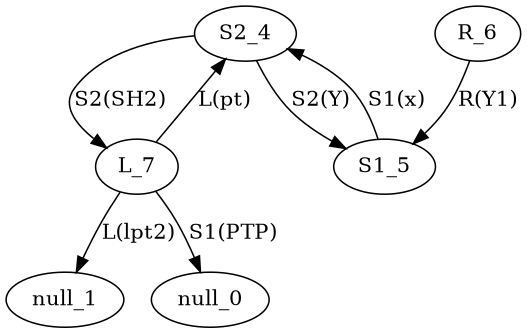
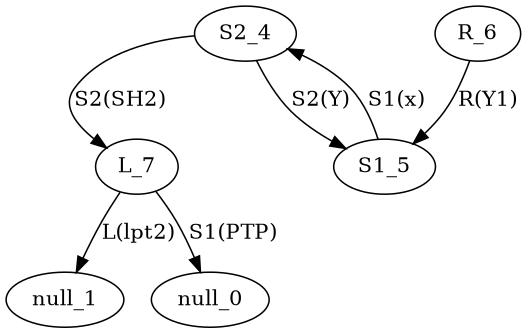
edge "L_7" -> "S2_4": removed, label "L(pt)"
